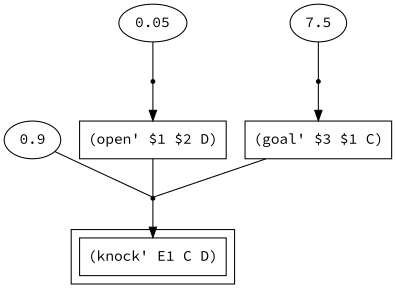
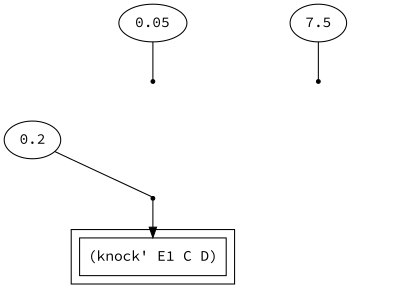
node "0.9": label "0.9" -> "0.2"
node "(open' $1 $2 D)": removed
node "(goal' $3 $1 C)": removed
